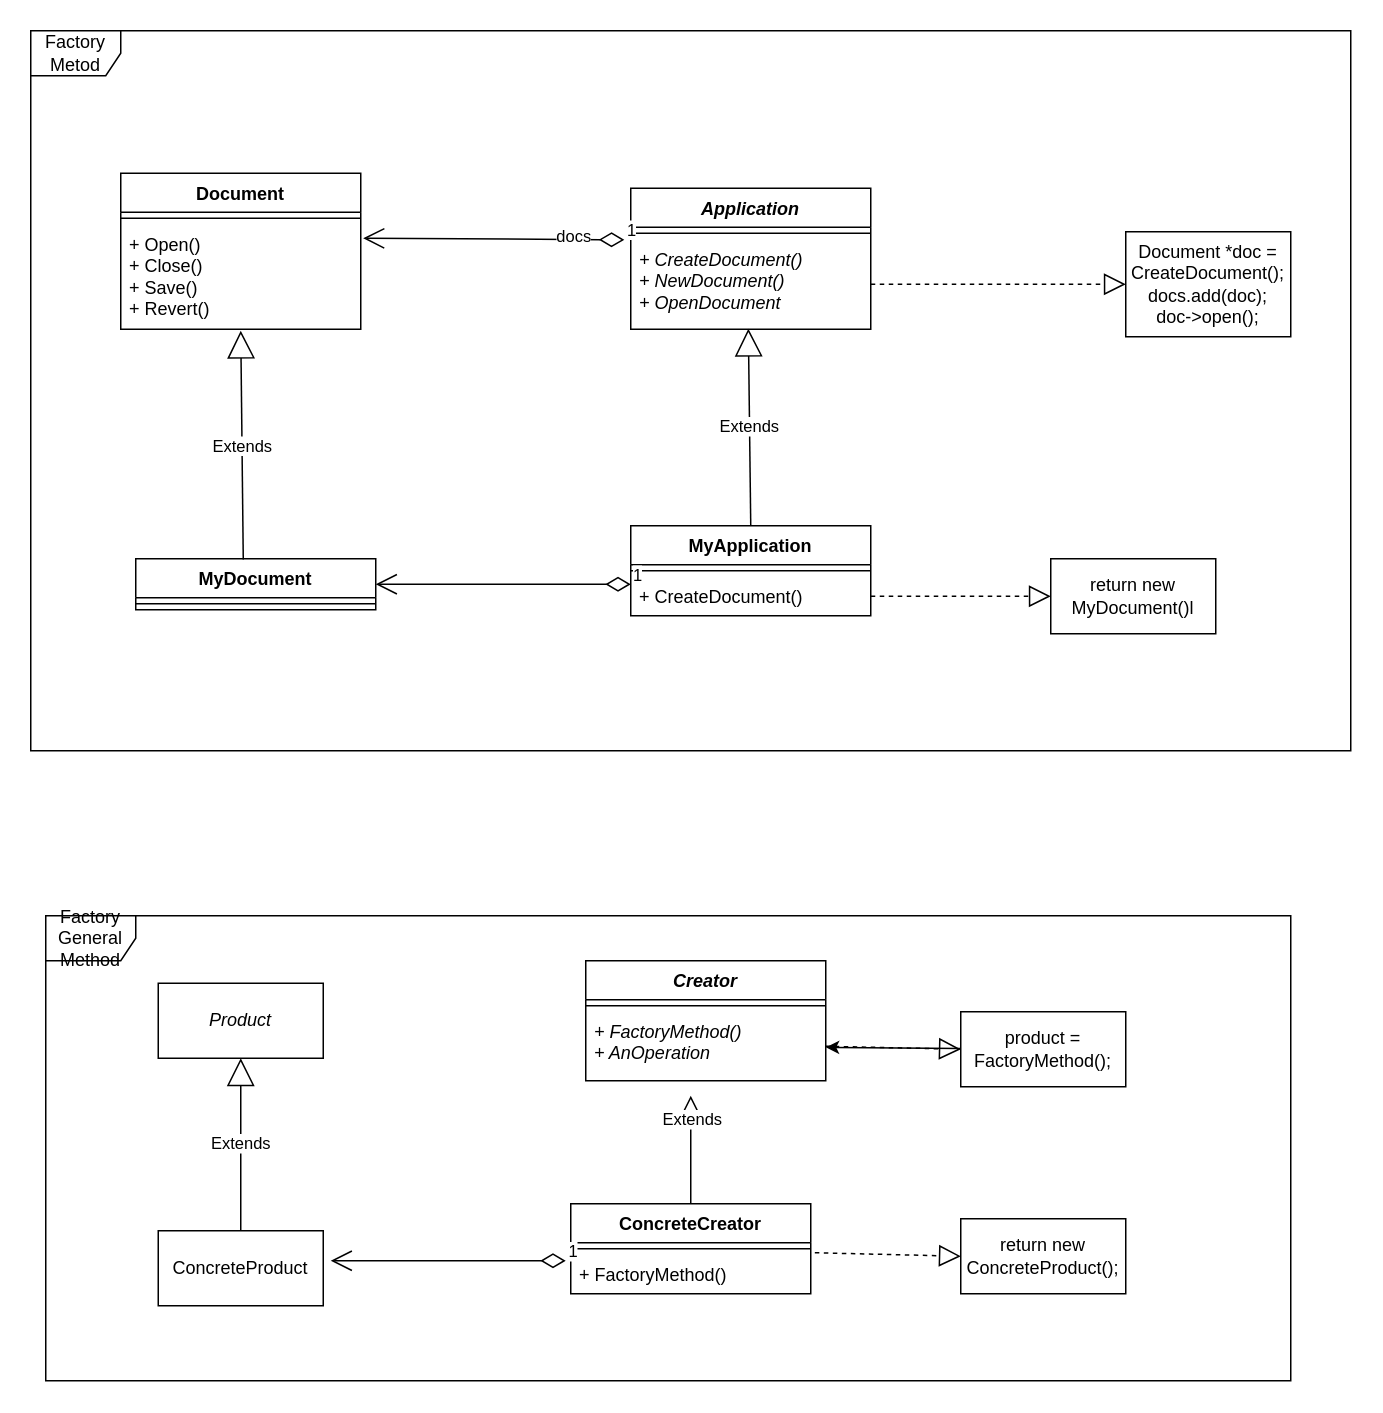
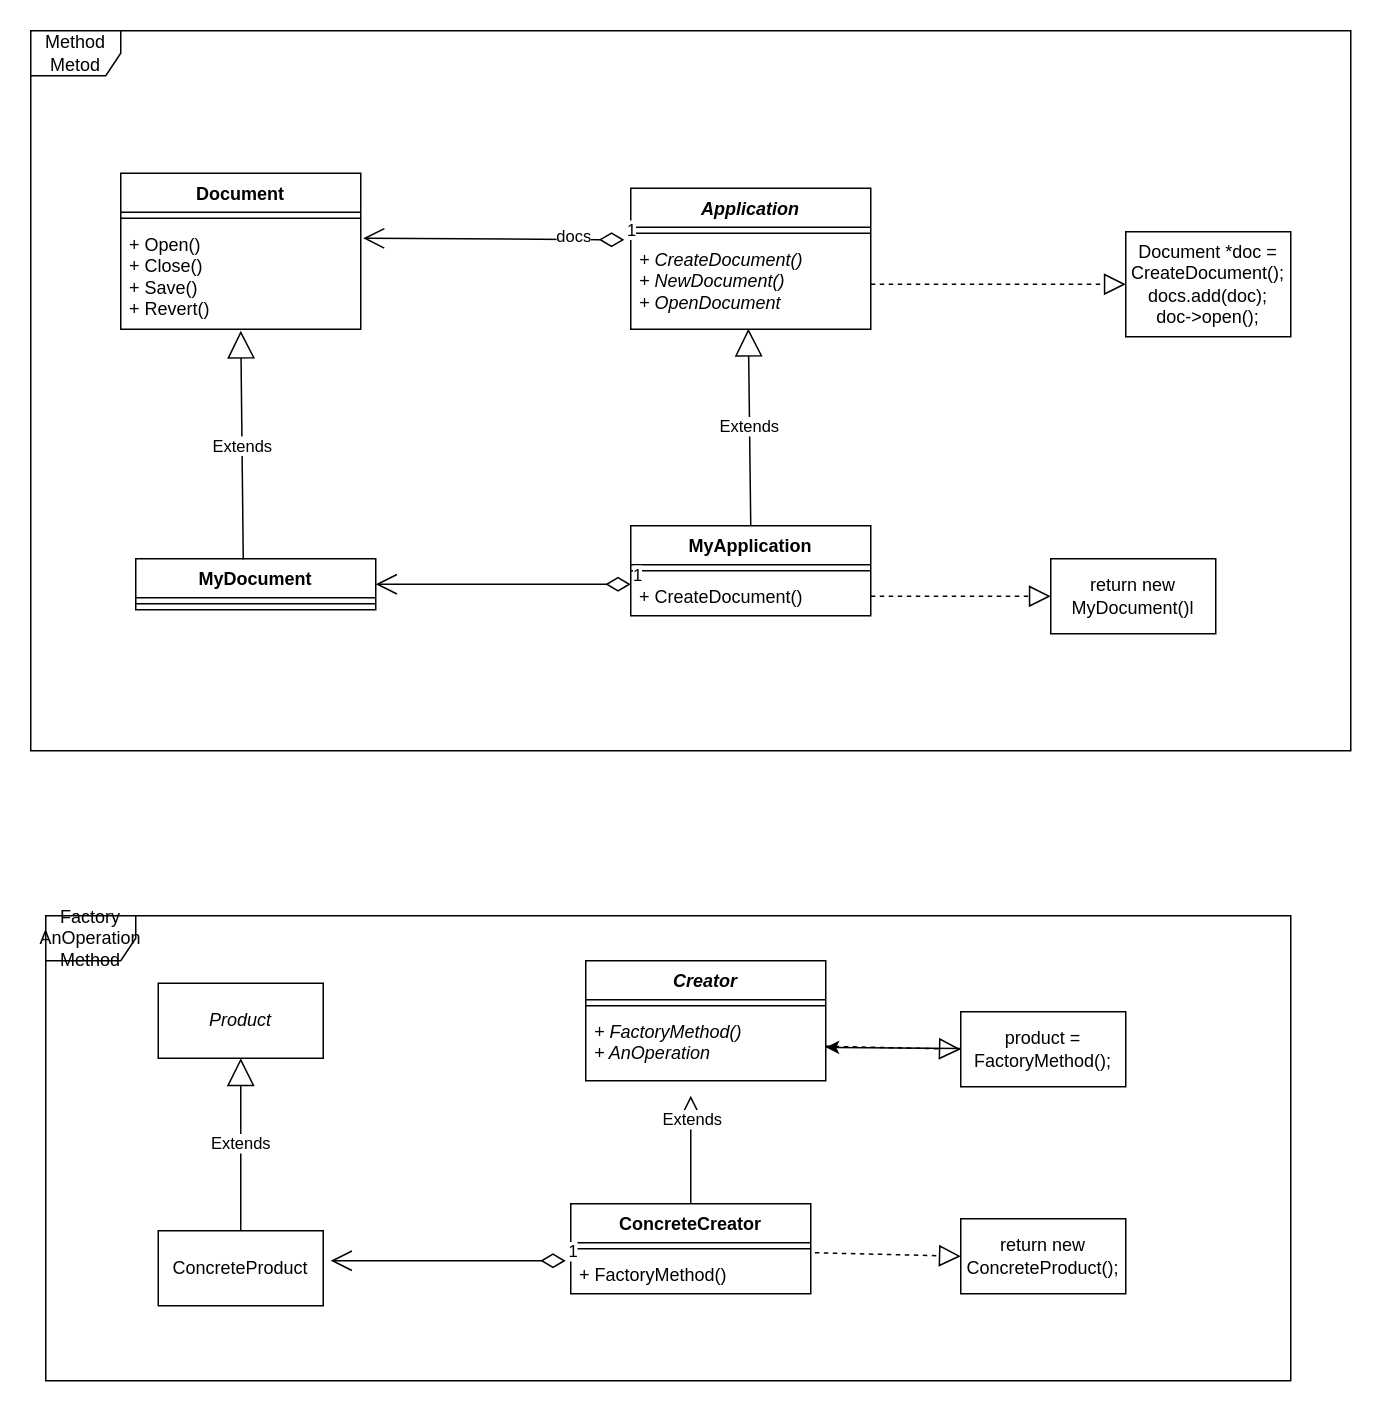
node "Factory Metod": label "Factory Metod" -> "Method Metod"
node "Factory General Method": label "Factory General Method" -> "Factory AnOperation Method"
